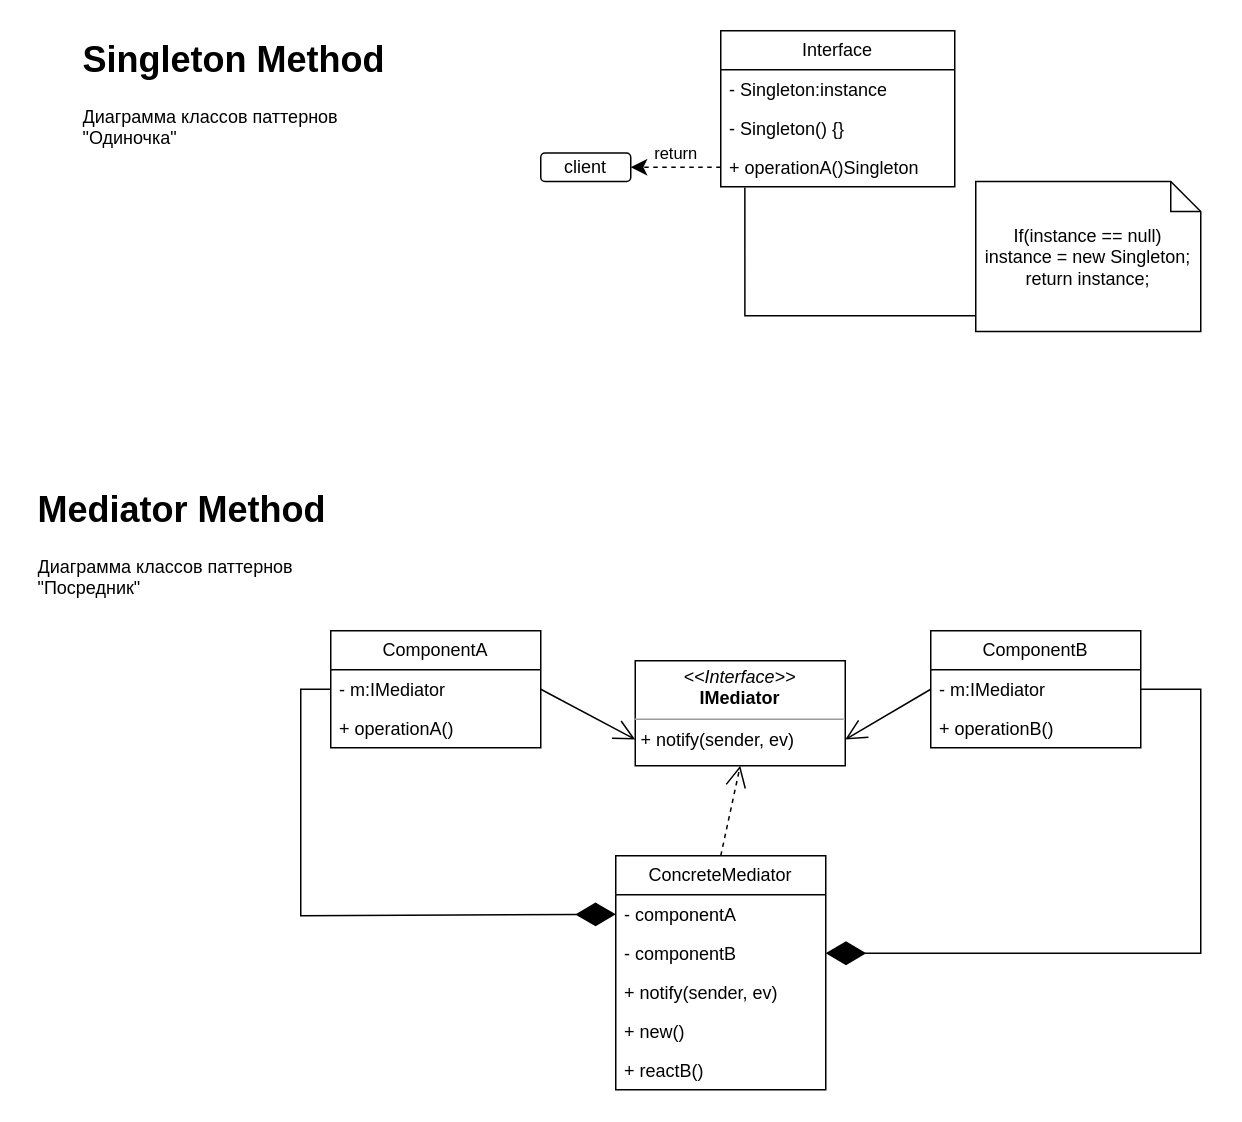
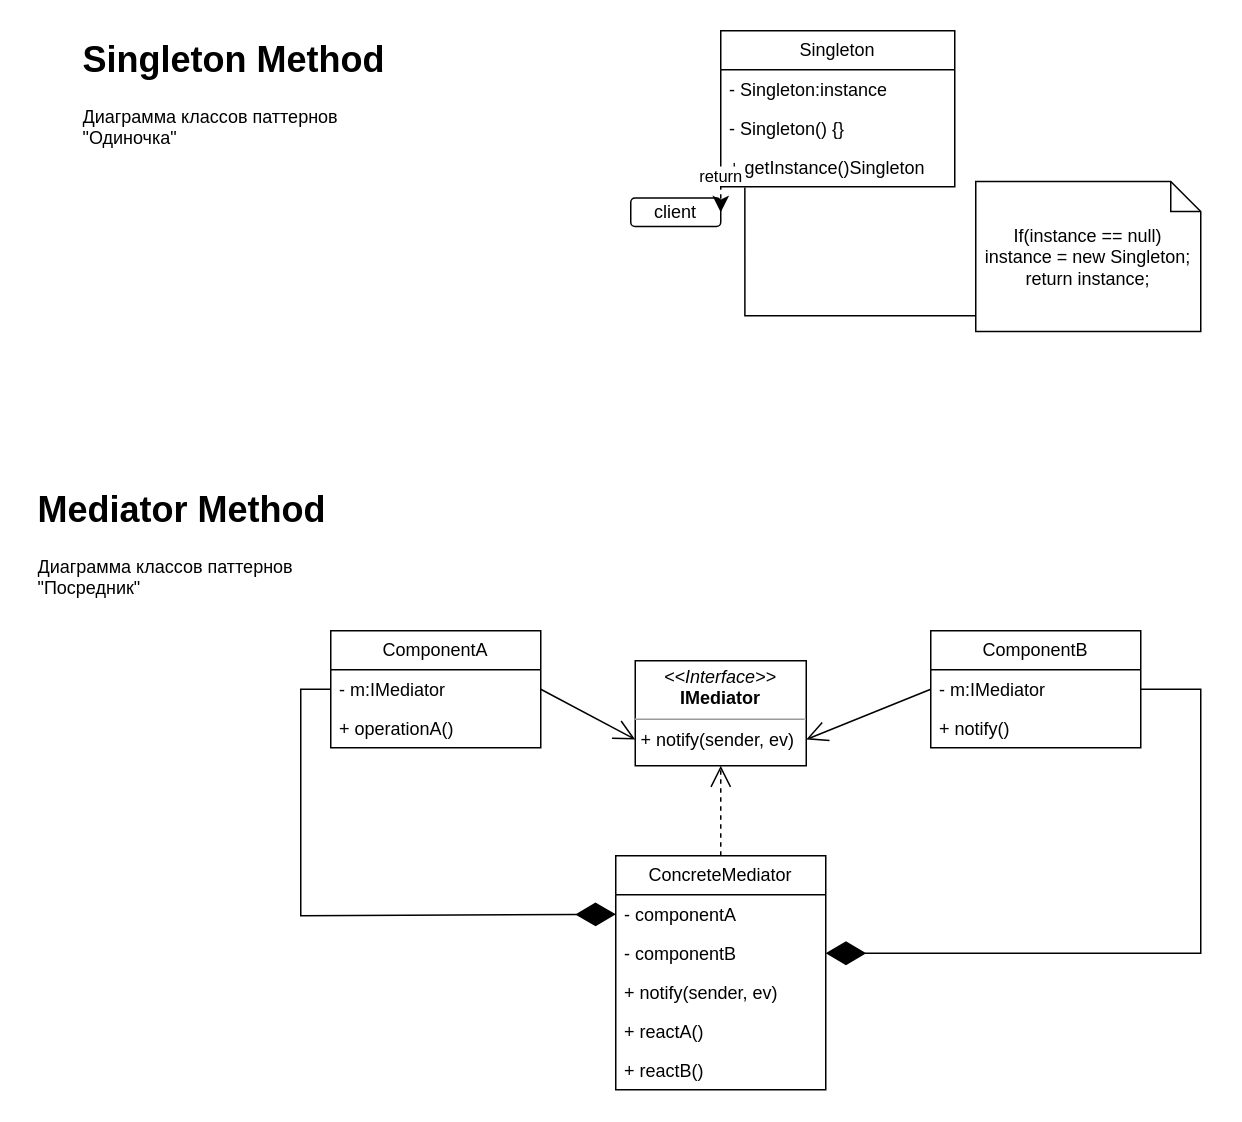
node "Interface": label "Interface" -> "Singleton"
node "client": moved (586, 167) -> (676, 212)
node "+ operationA()Singleton": label "+ operationA()Singleton" -> "+ getInstance()Singleton"
node "<<Interface>> IMediator + notify(sender, ev)": size 210x105 -> 171x105
node "+ operationB()": label "+ operationB()" -> "+ notify()"
node "+ new()": label "+ new()" -> "+ reactA()"
